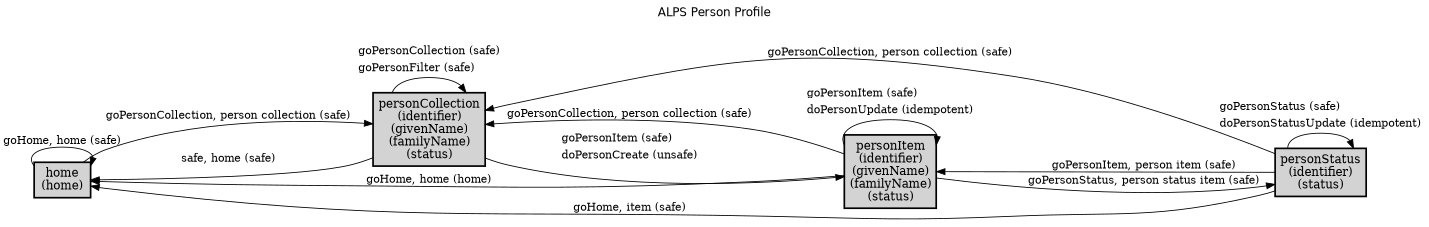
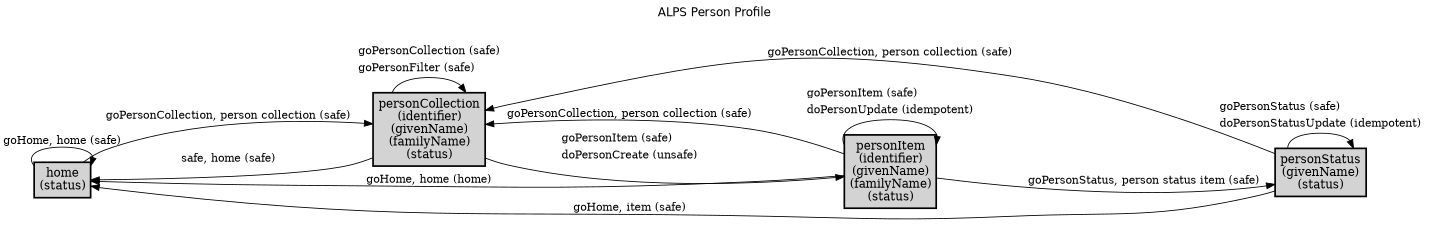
edge "personStatus" -> "personItem": removed, label "goPersonItem, person item (safe)"
node "personStatus": text "(identifier)" -> "(givenName)"
node "home": text "(home)" -> "(status)"
